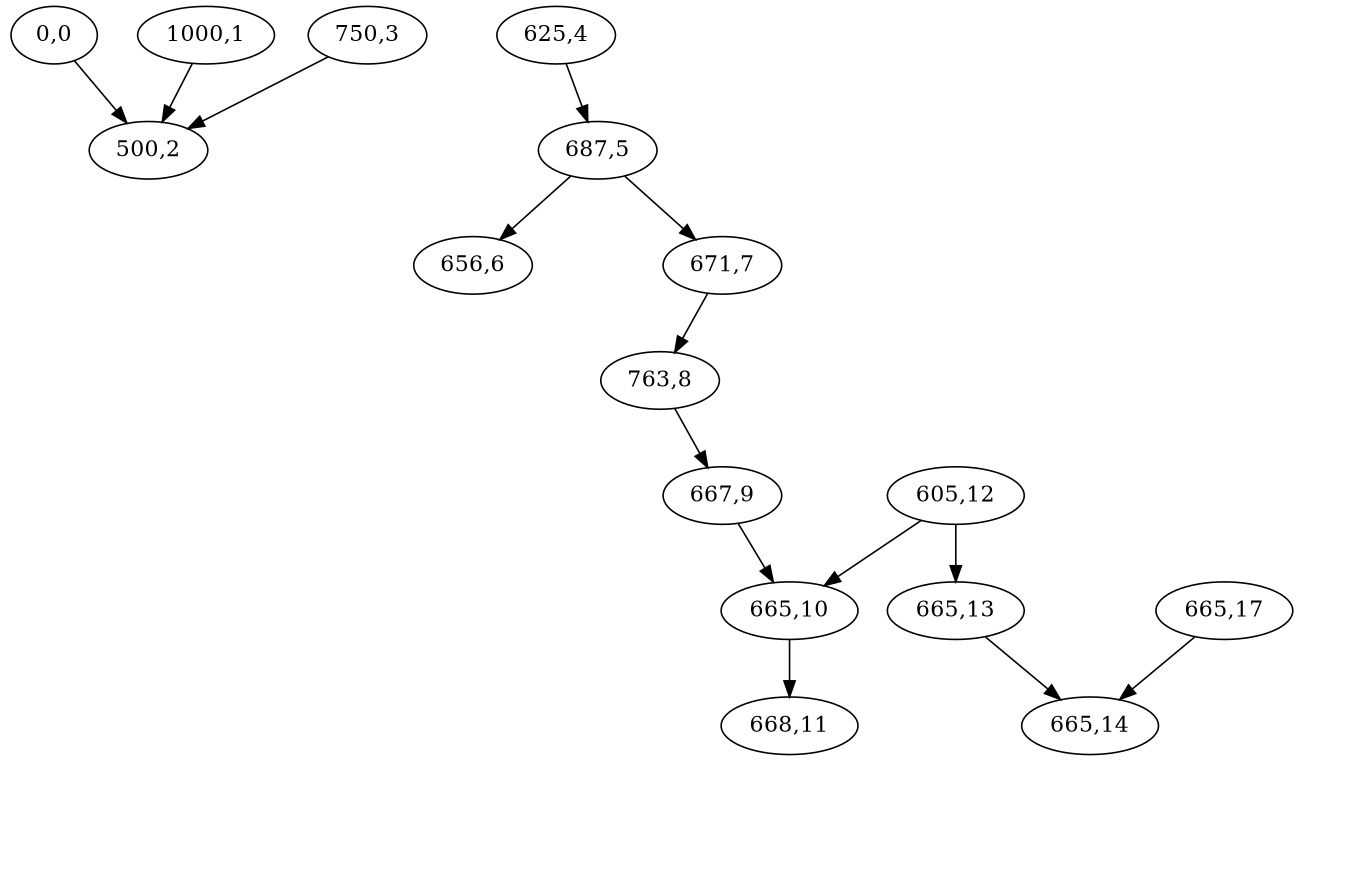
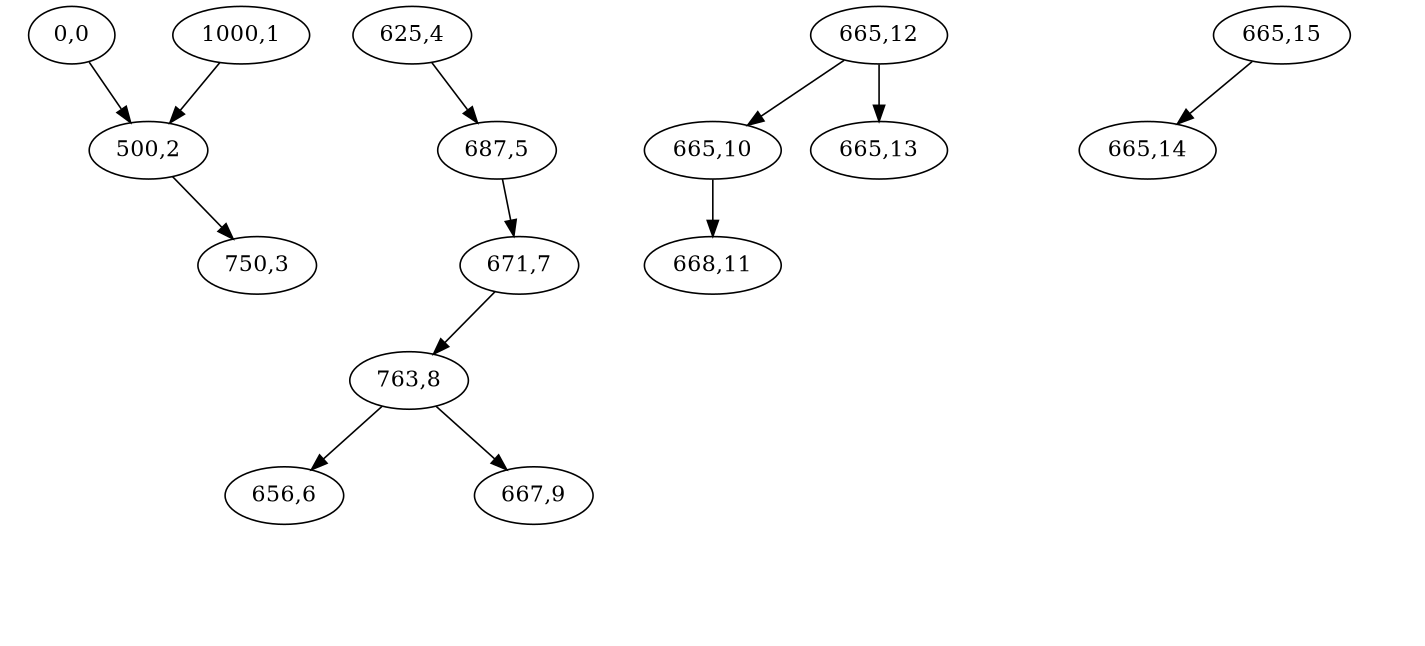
edge "750,3" -> "500,2": reversed
edge "687,5" -> "656,6": now "763,8" -> "656,6"
node "605,12": label "605,12" -> "665,12"
edge "667,9" -> "665,10": removed
node "665,17": label "665,17" -> "665,15"
edge "665,13" -> "665,14": removed
